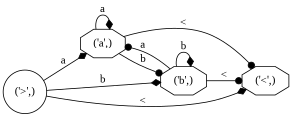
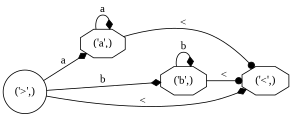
edge "('b',)" -> "('a',)": removed, label "a"
edge "('a',)" -> "('b',)": removed, label "b"
